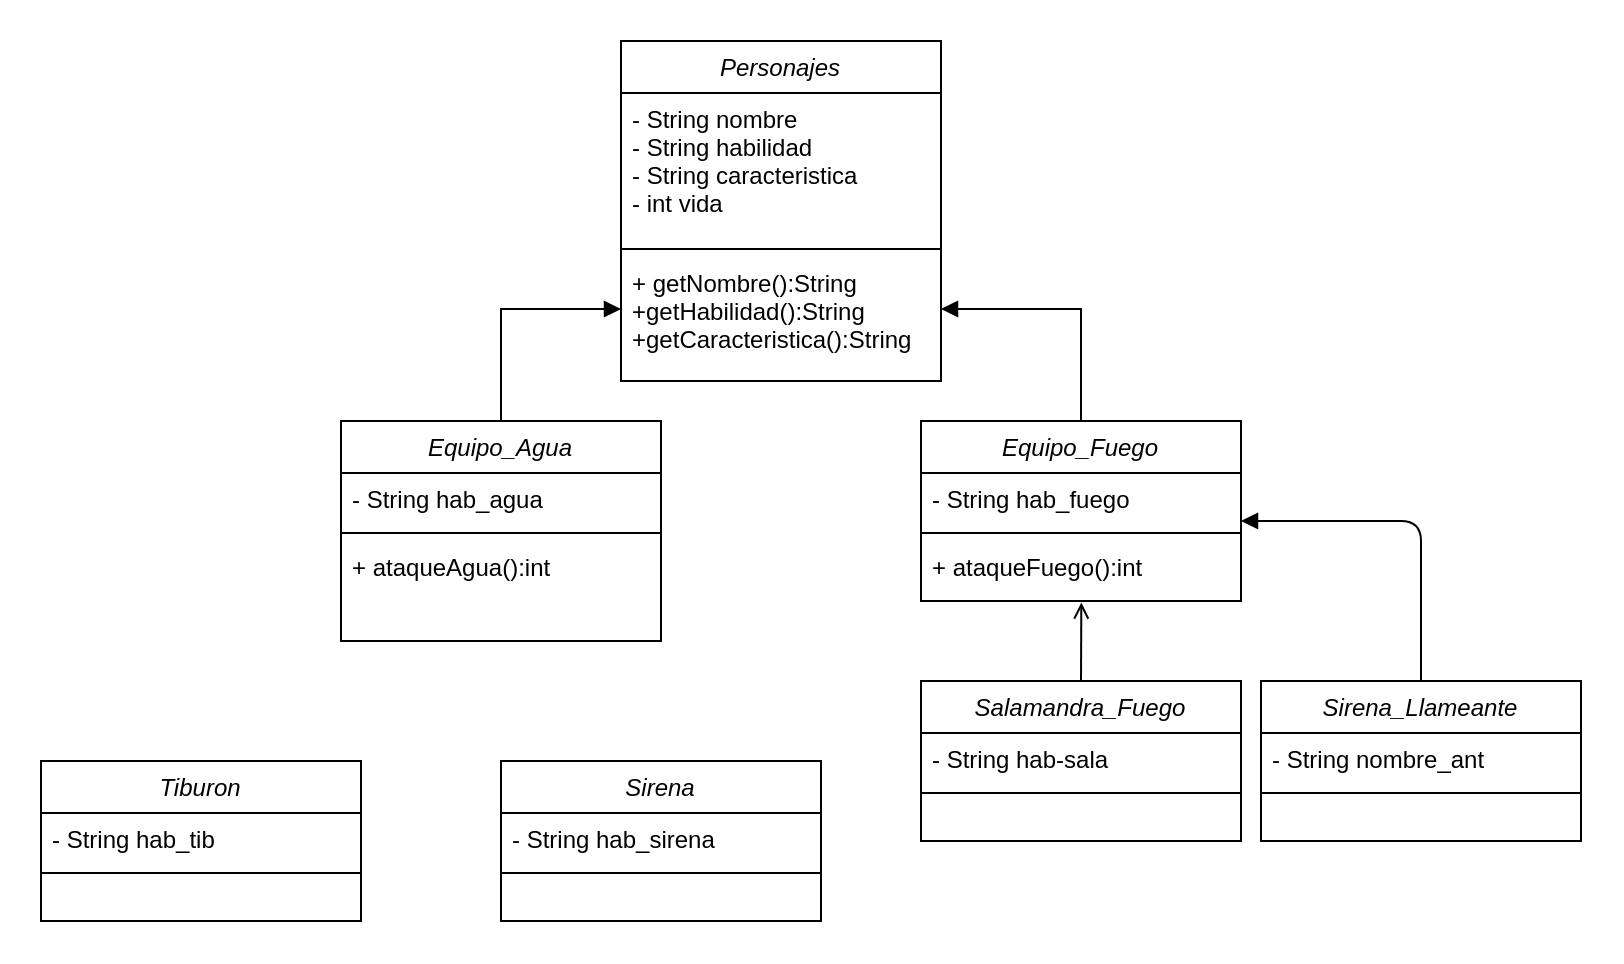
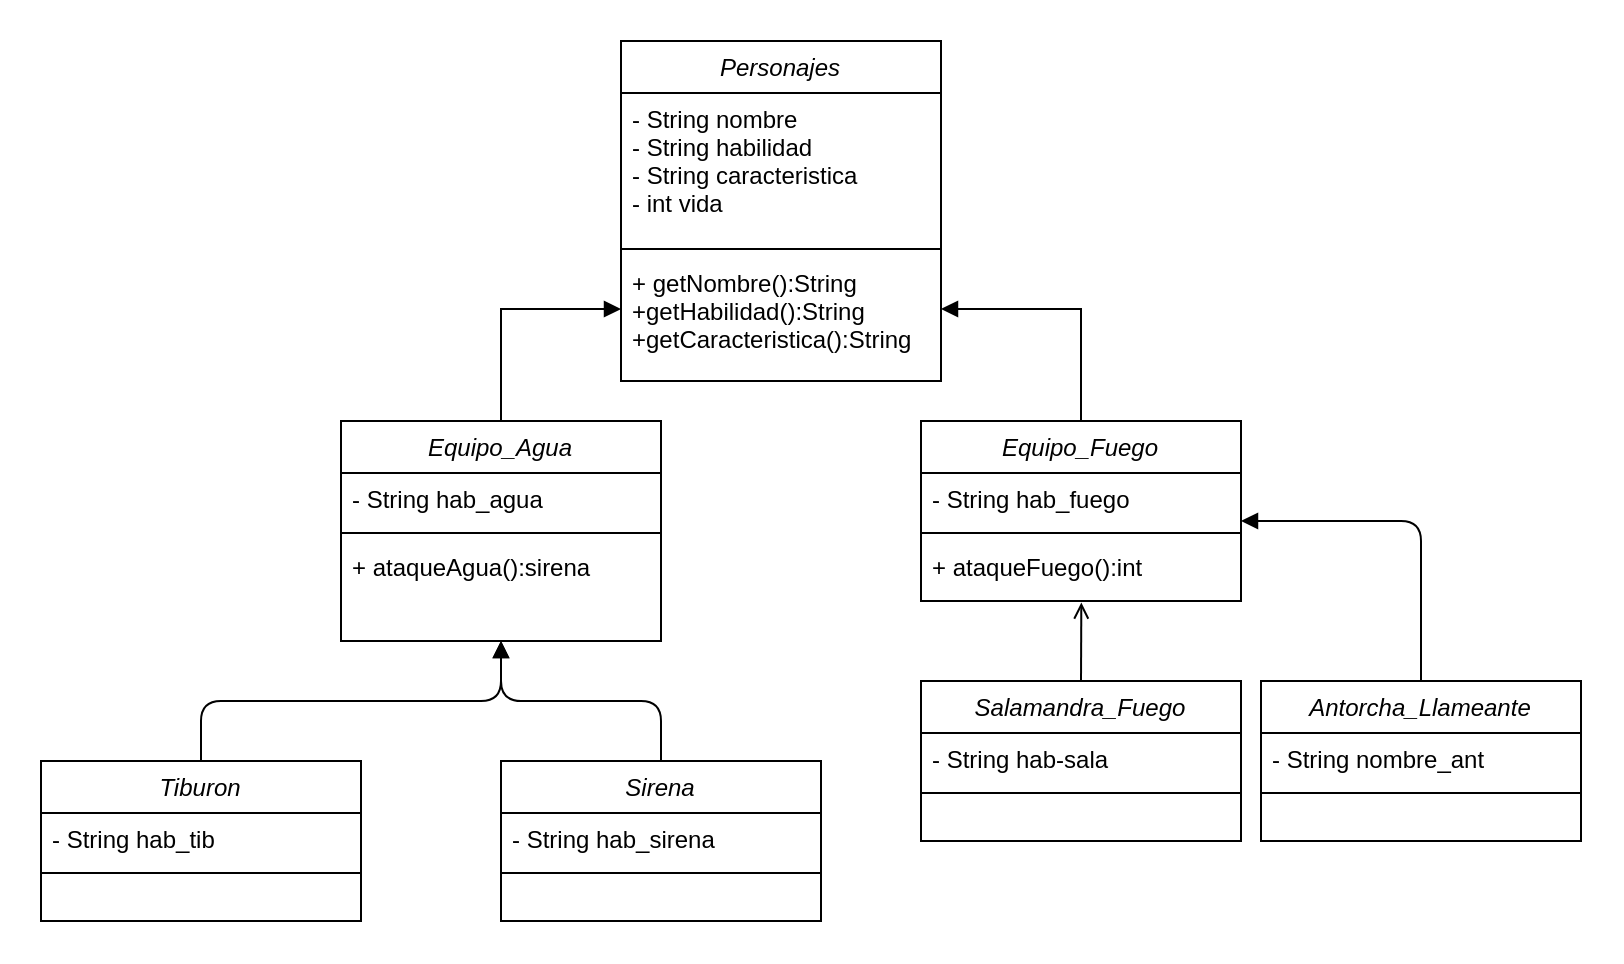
node "+ ataqueAgua():int": label "+ ataqueAgua():int" -> "+ ataqueAgua():sirena"
edge "Tiburon" -> "Equipo_Agua": added
edge "Sirena" -> "Equipo_Agua": added
node "Sirena_Llameante": label "Sirena_Llameante" -> "Antorcha_Llameante"
